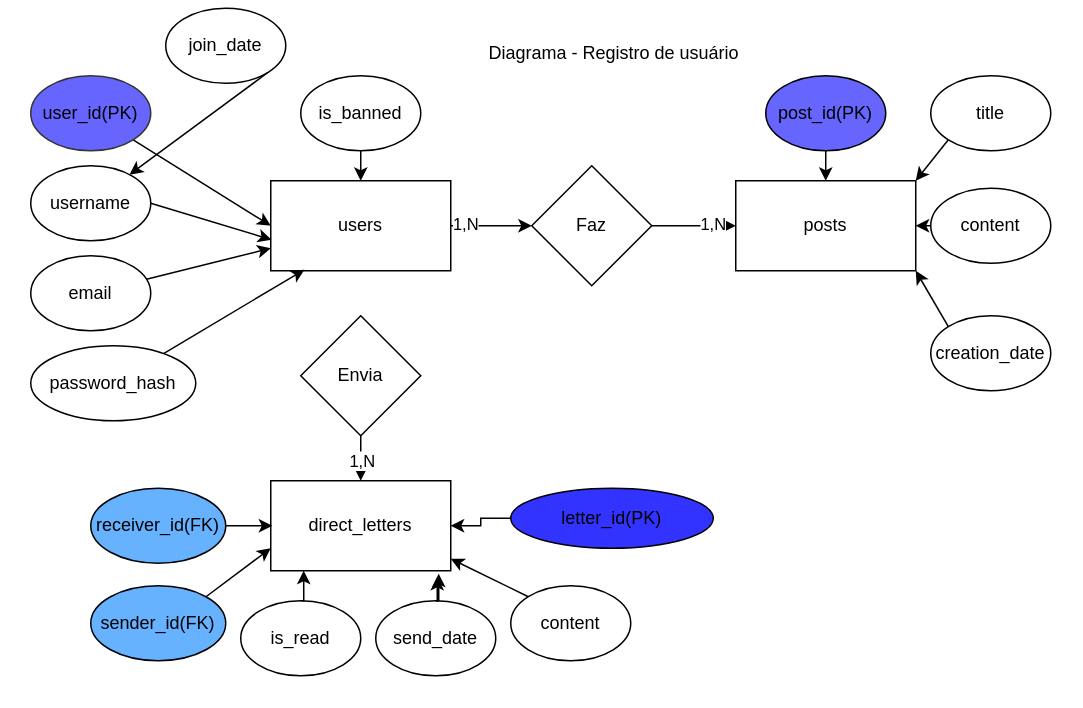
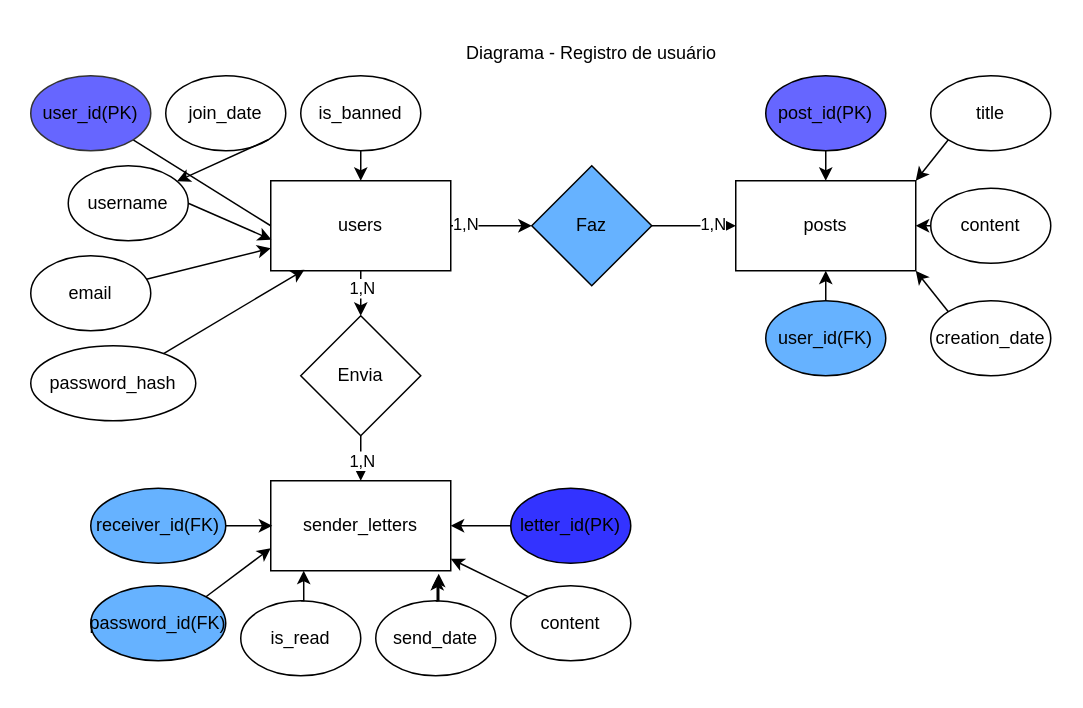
node "join_date": moved (226, 46) -> (226, 113)
node "Diagrama - Registro de usuário": moved (614, 53) -> (592, 53)
node "username": moved (91, 203) -> (128, 203)
edge "user_id(PK)" -> "users": arrowhead classic -> none
node "Faz": fillcolor #ffffff -> #66b2ff
edge "user_id(FK)" -> "posts": added
edge "users" -> "Envia": added, label "1,N"
node "user_id(FK)": added
node "creation_date": moved (991, 353) -> (991, 338)
node "letter_id(PK)": size 203x60 -> 120x75
node "direct_letters": label "direct_letters" -> "sender_letters"
node "sender_id(FK)": label "sender_id(FK)" -> "password_id(FK)"
